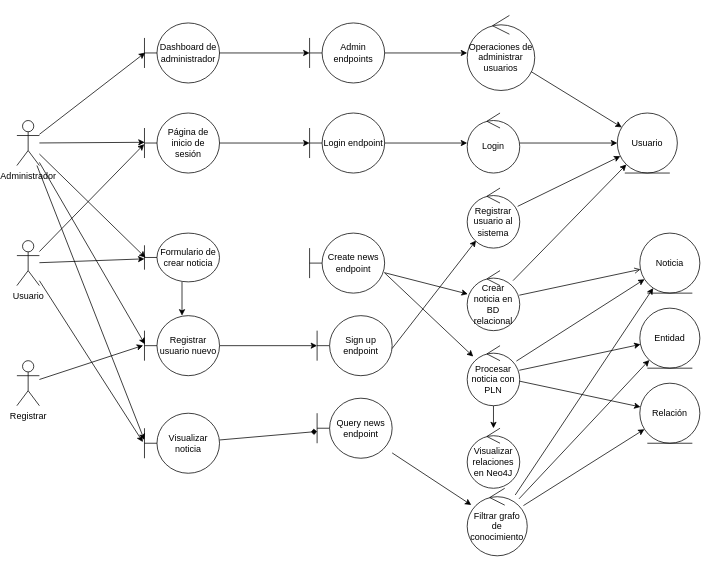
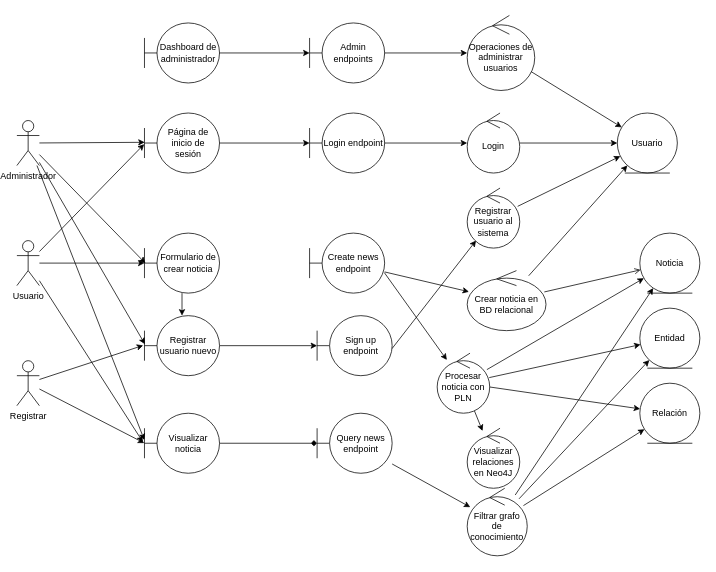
edge "Administrador" -> "Dashboard de administrador": removed
node "Formulario de crear noticia": size 75x49 -> 75x60
node "Crear noticia en BD relacional": size 53x60 -> 79x60
node "Procesar noticia con PLN": moved (493, 375) -> (463, 383)
edge "Registrar" -> "Visualizar noticia": added
node "Query news endpoint": moved (354, 428) -> (354, 443)
